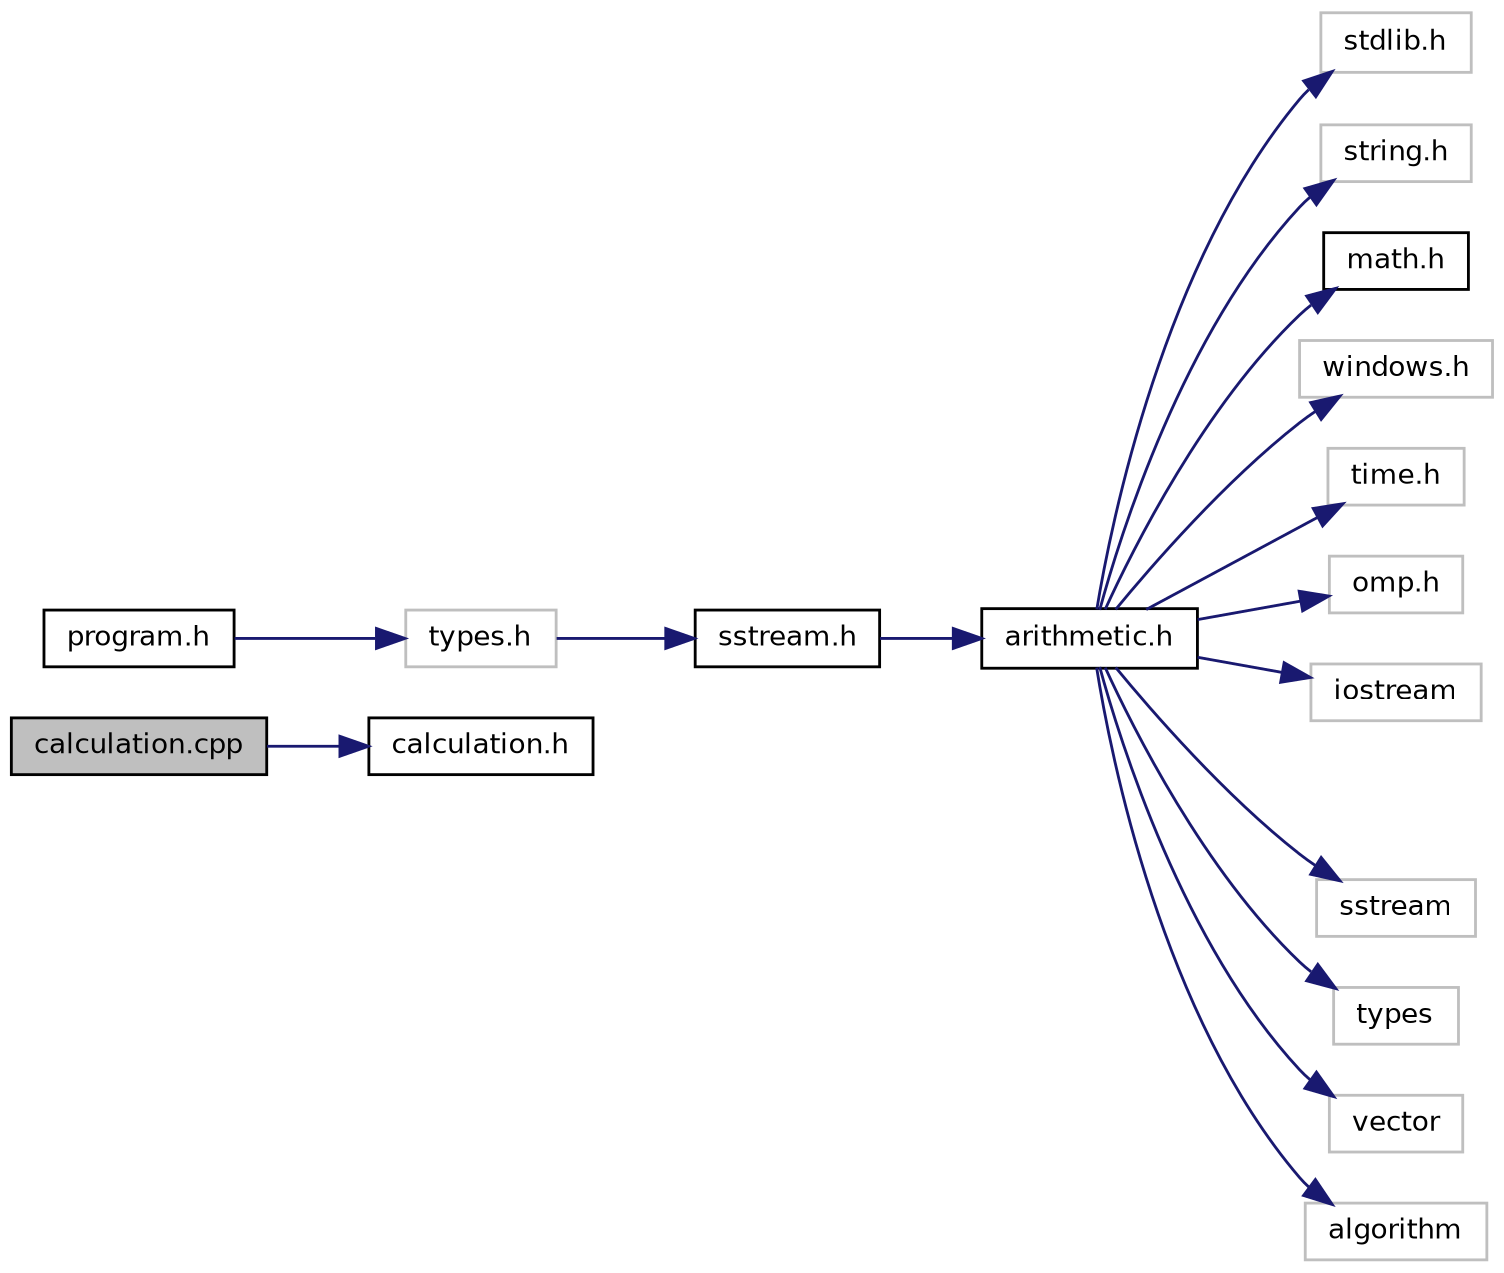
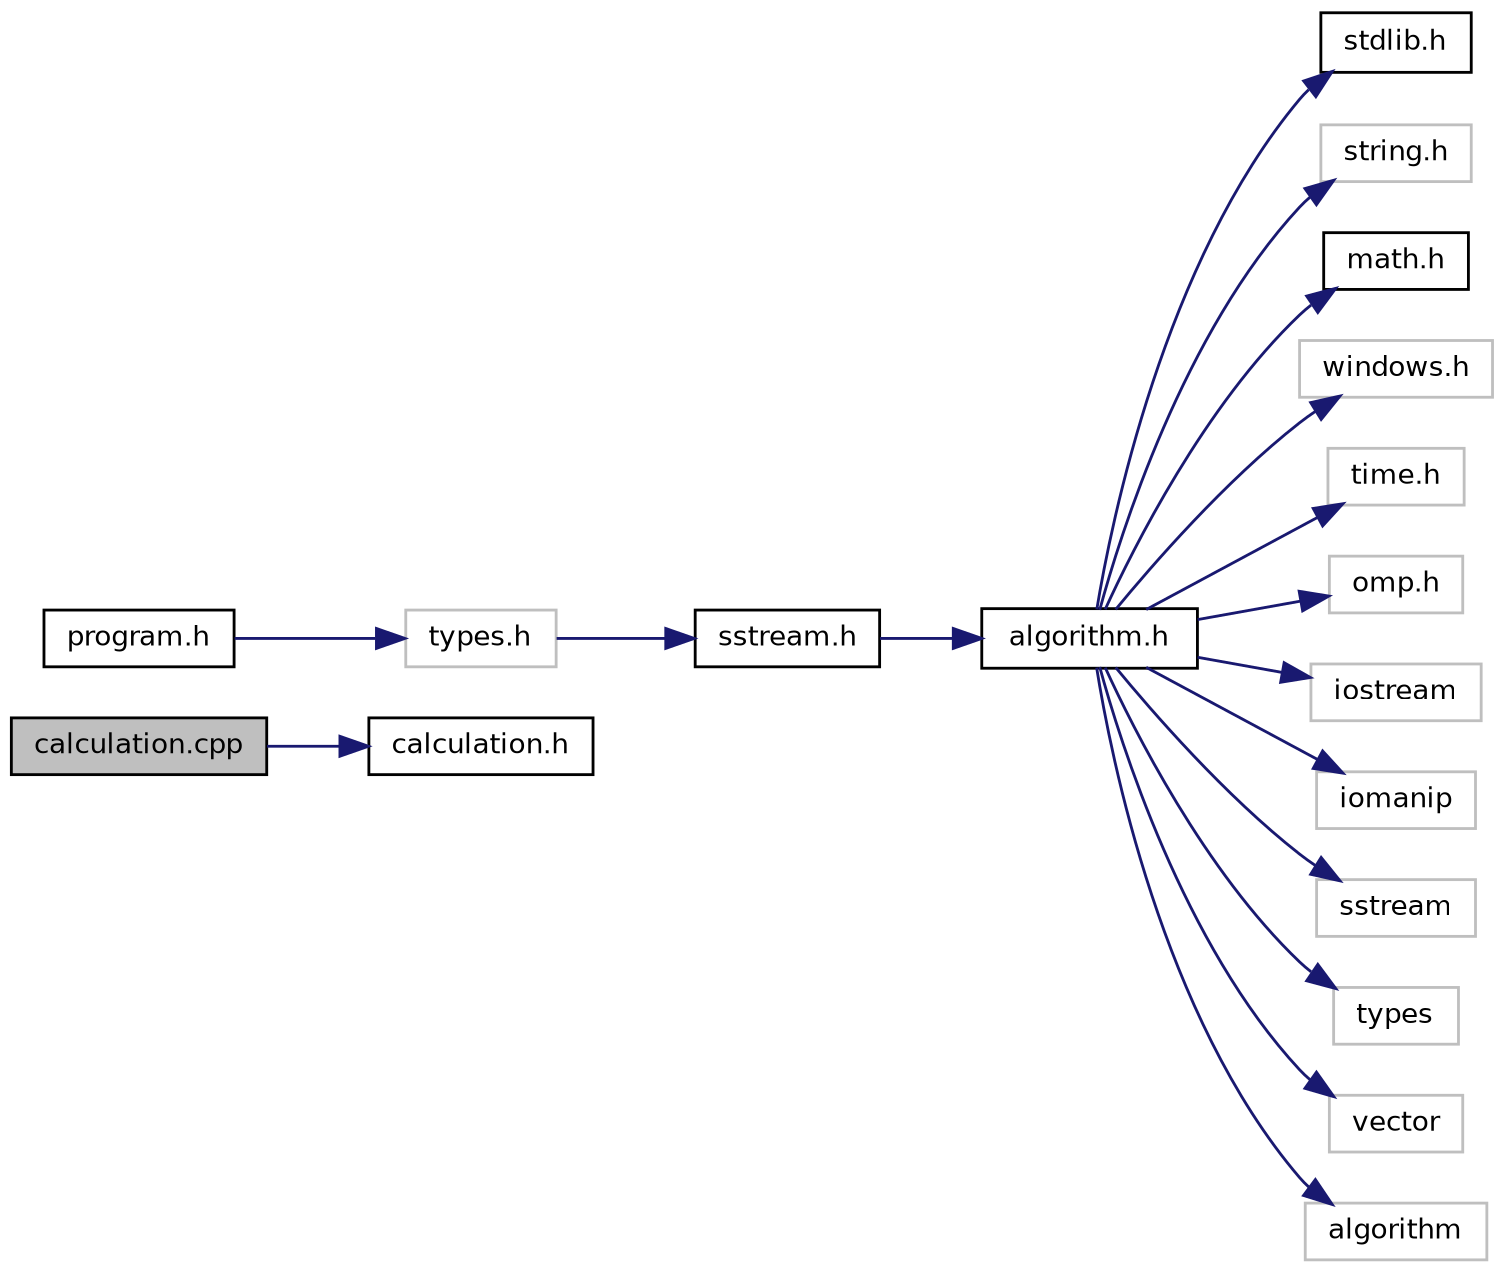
node "stdlib.h": color grey75 -> black
node "arithmetic.h": label "arithmetic.h" -> "algorithm.h"
node "iomanip": added
